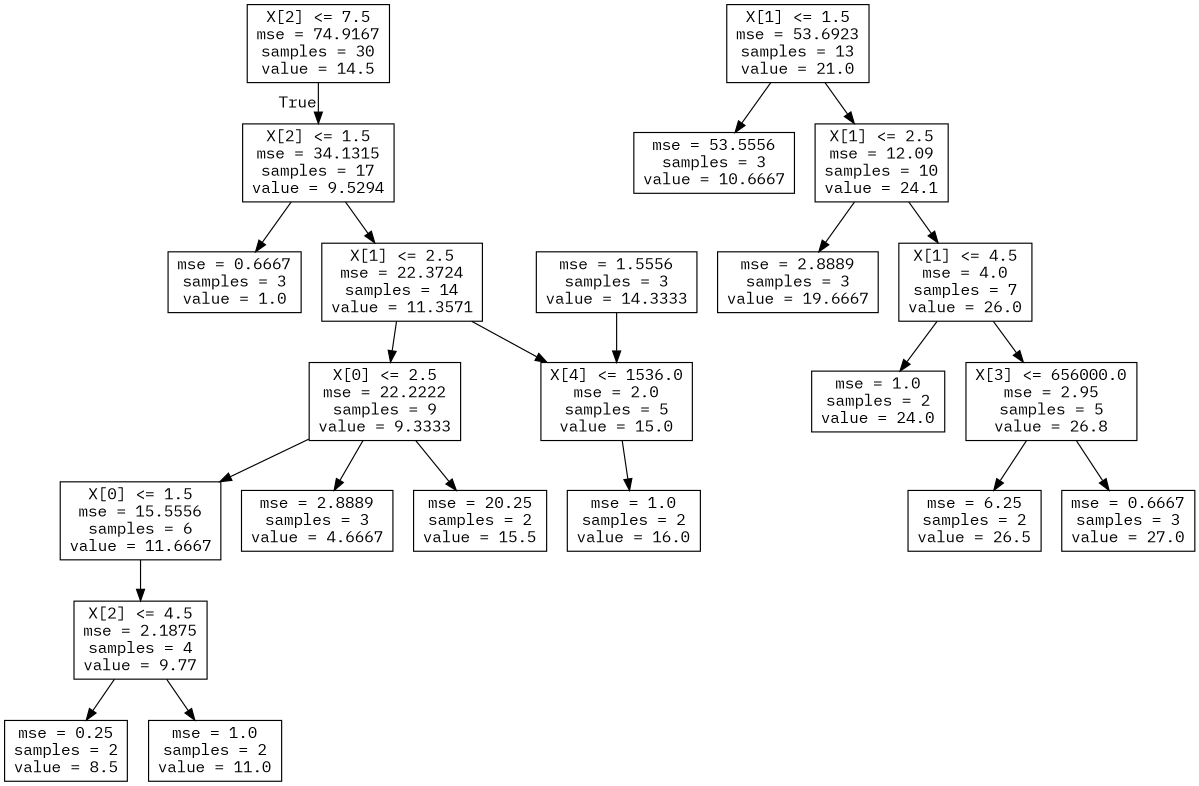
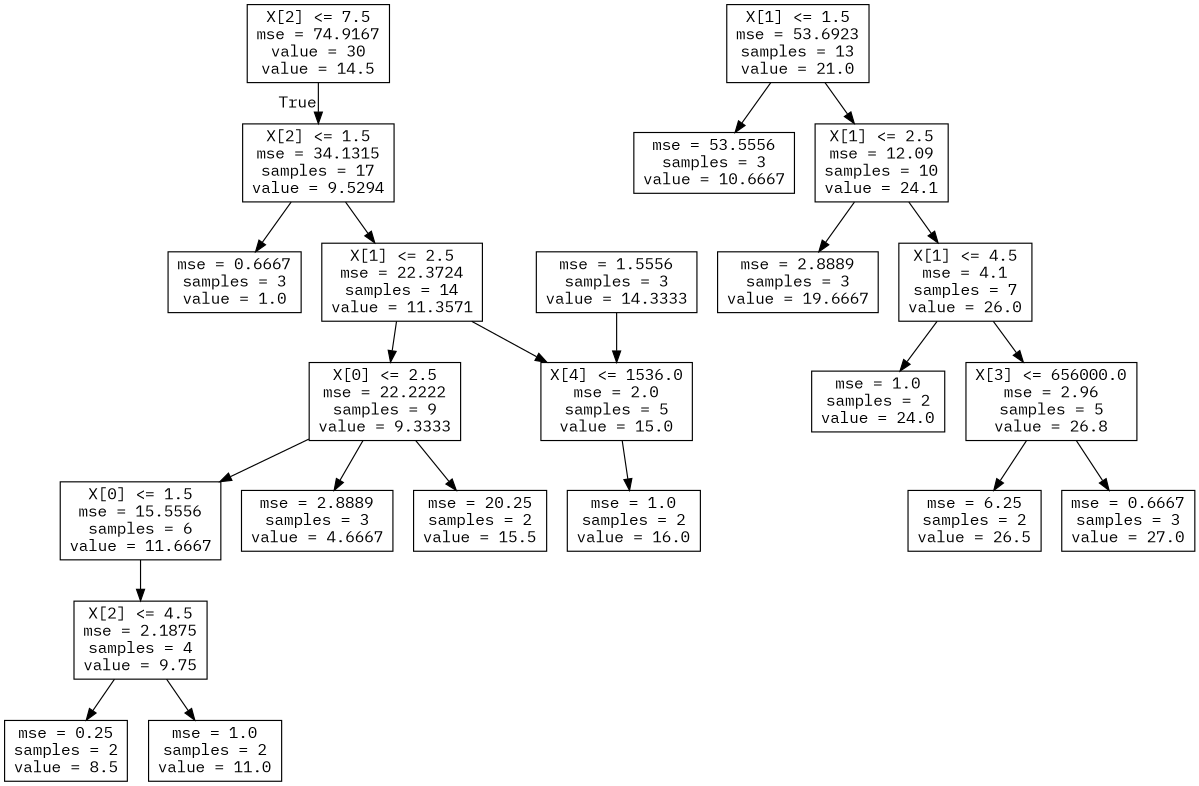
node "X[2] <= 7.5 mse = 74.9167 samples = 30 value = 14.5": label "X[2] <= 7.5 mse = 74.9167 samples = 30 value = 14.5" -> "X[2] <= 7.5 mse = 74.9167 value = 30 value = 14.5"
node "X[1] <= 4.5 mse = 4.0 samples = 7 value = 26.0": label "X[1] <= 4.5 mse = 4.0 samples = 7 value = 26.0" -> "X[1] <= 4.5 mse = 4.1 samples = 7 value = 26.0"
node "X[3] <= 656000.0 mse = 2.95 samples = 5 value = 26.8": label "X[3] <= 656000.0 mse = 2.95 samples = 5 value = 26.8" -> "X[3] <= 656000.0 mse = 2.96 samples = 5 value = 26.8"
node "X[2] <= 4.5 mse = 2.1875 samples = 4 value = 9.77": label "X[2] <= 4.5 mse = 2.1875 samples = 4 value = 9.77" -> "X[2] <= 4.5 mse = 2.1875 samples = 4 value = 9.75"
